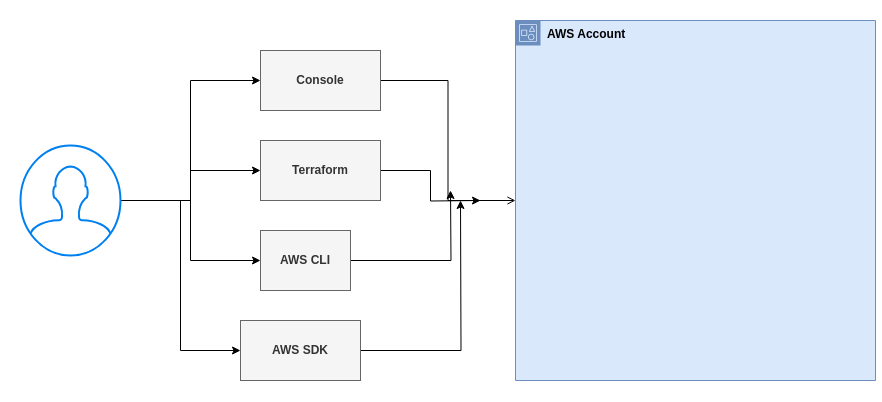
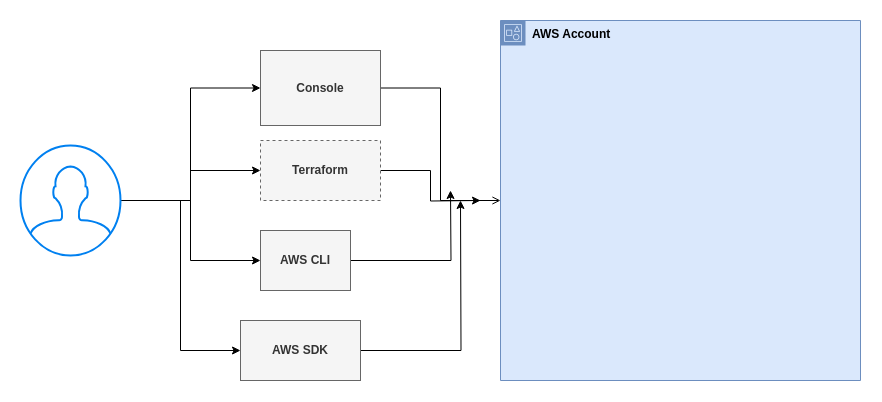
node "Console": size 120x60 -> 120x75
node "Terraform": style solid -> dashed
node "AWS Account": moved (696, 201) -> (681, 201)
